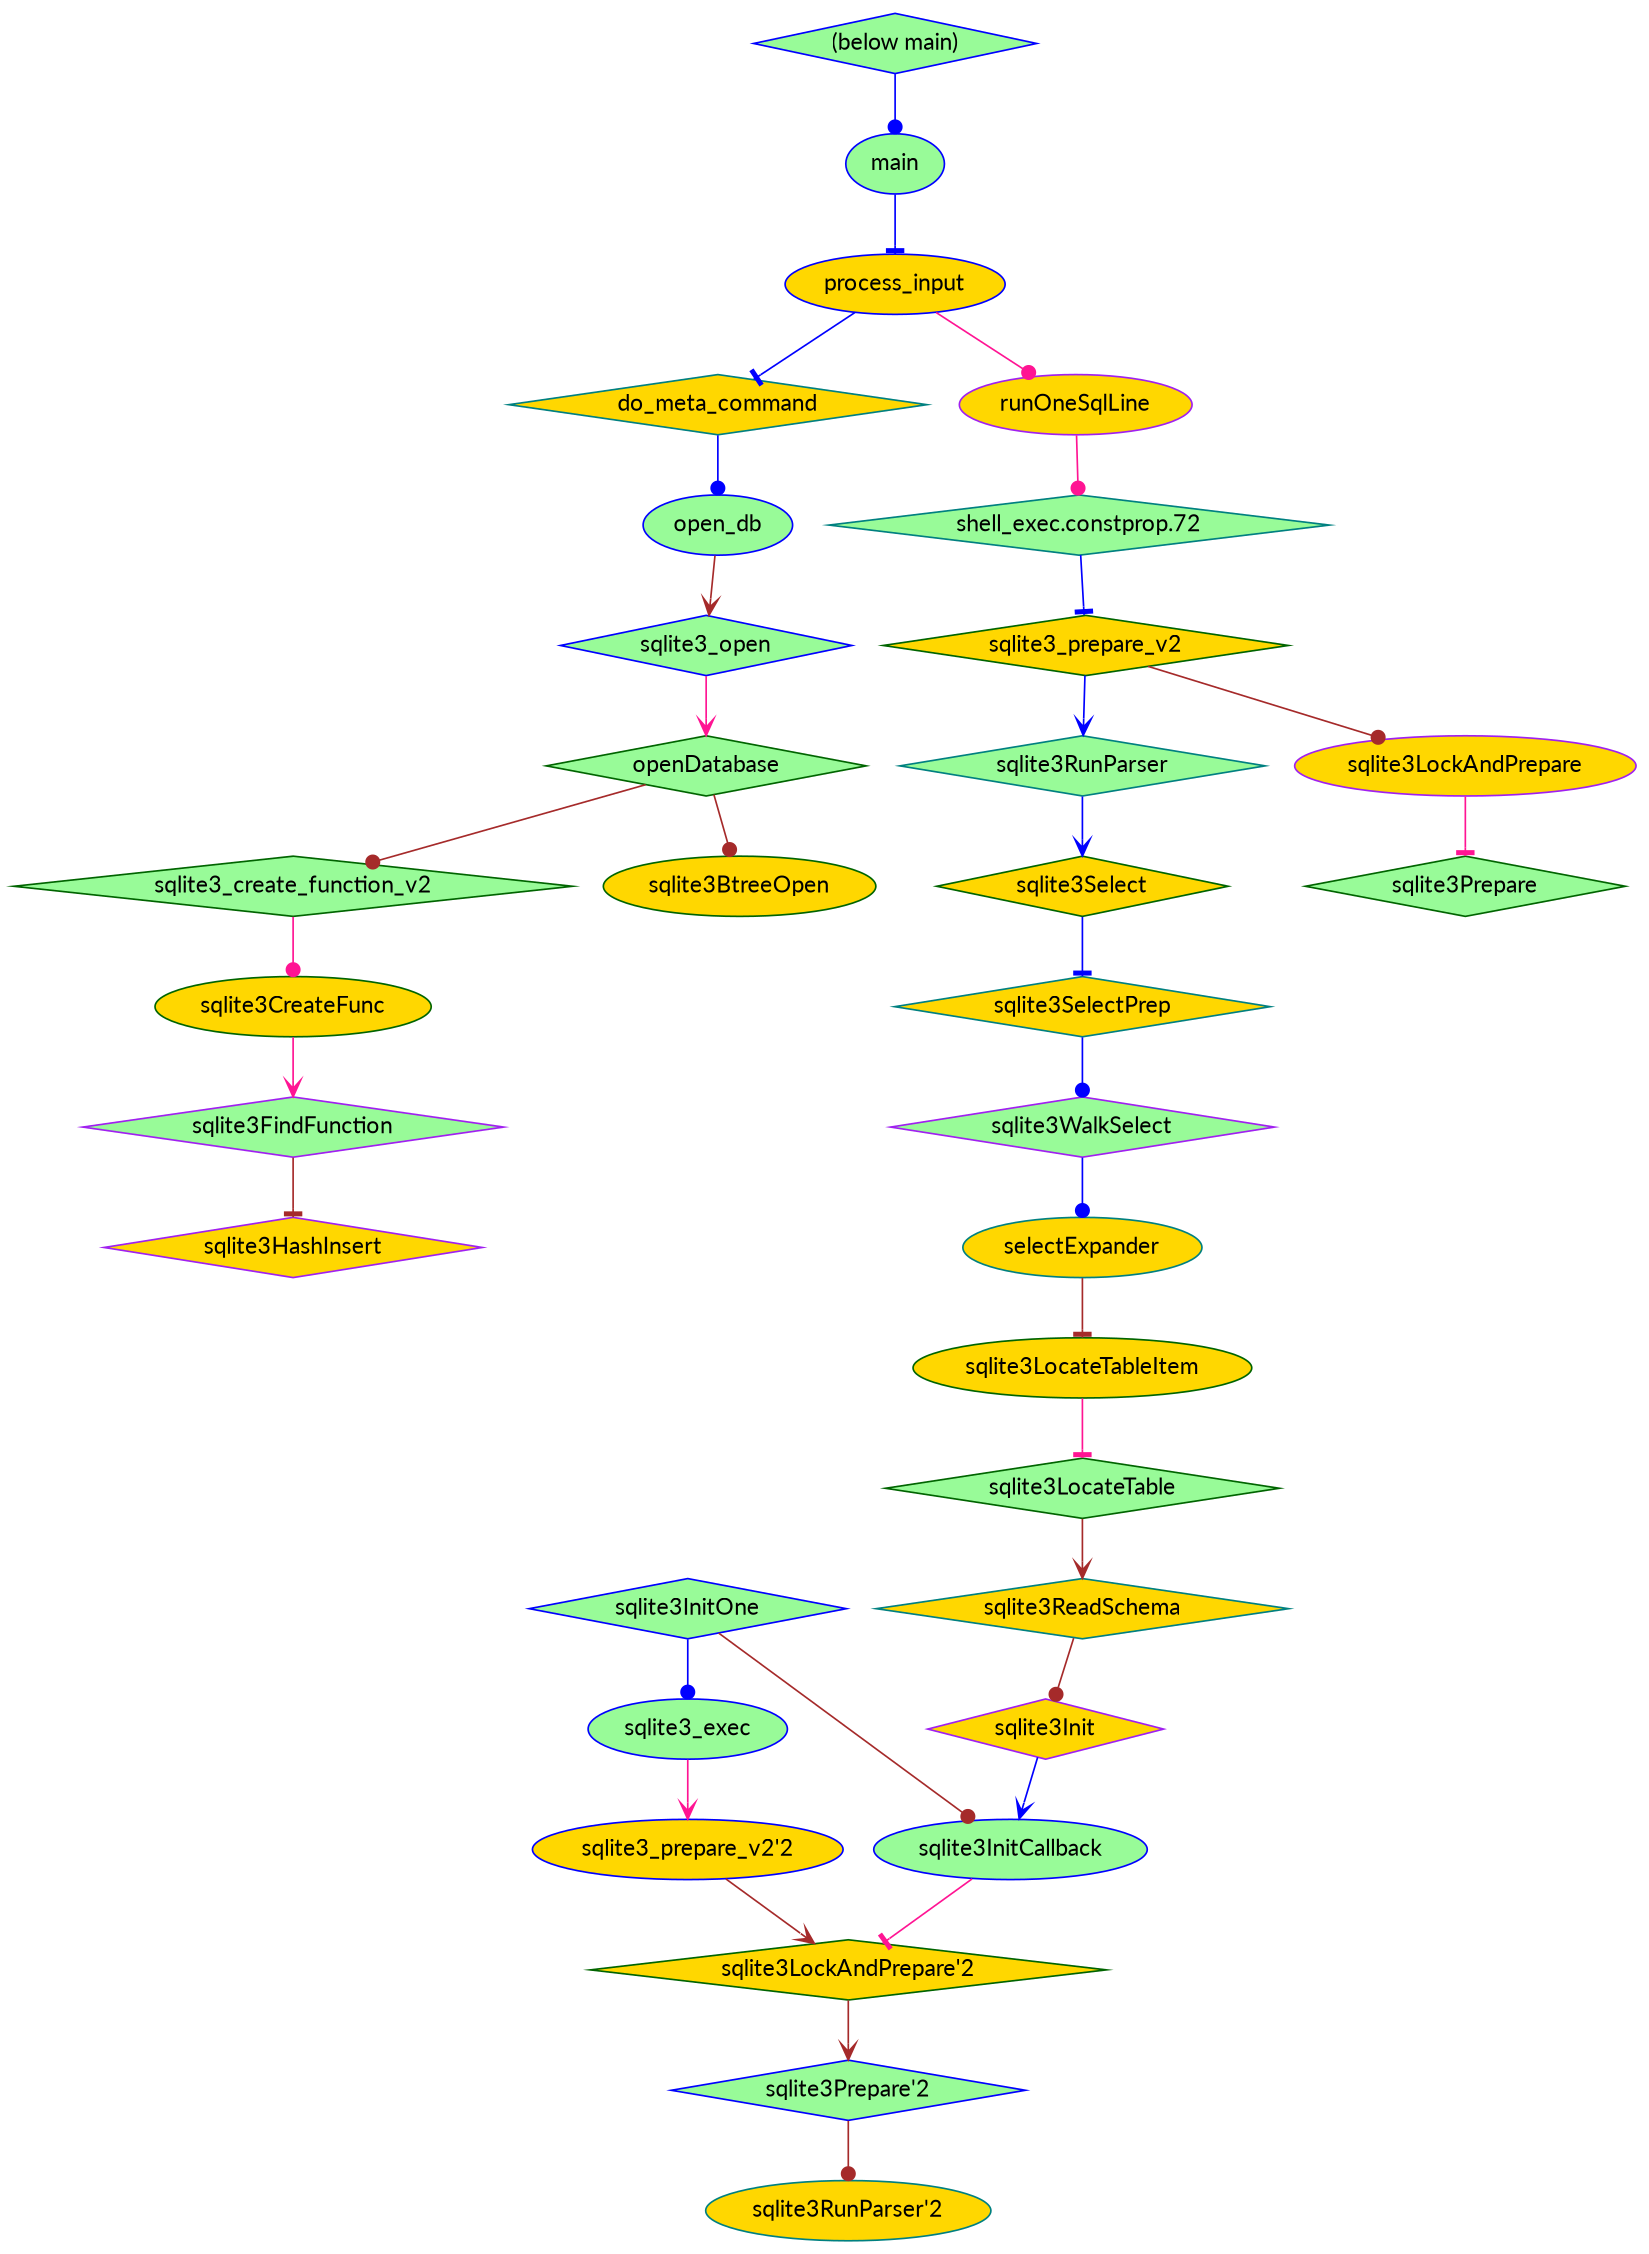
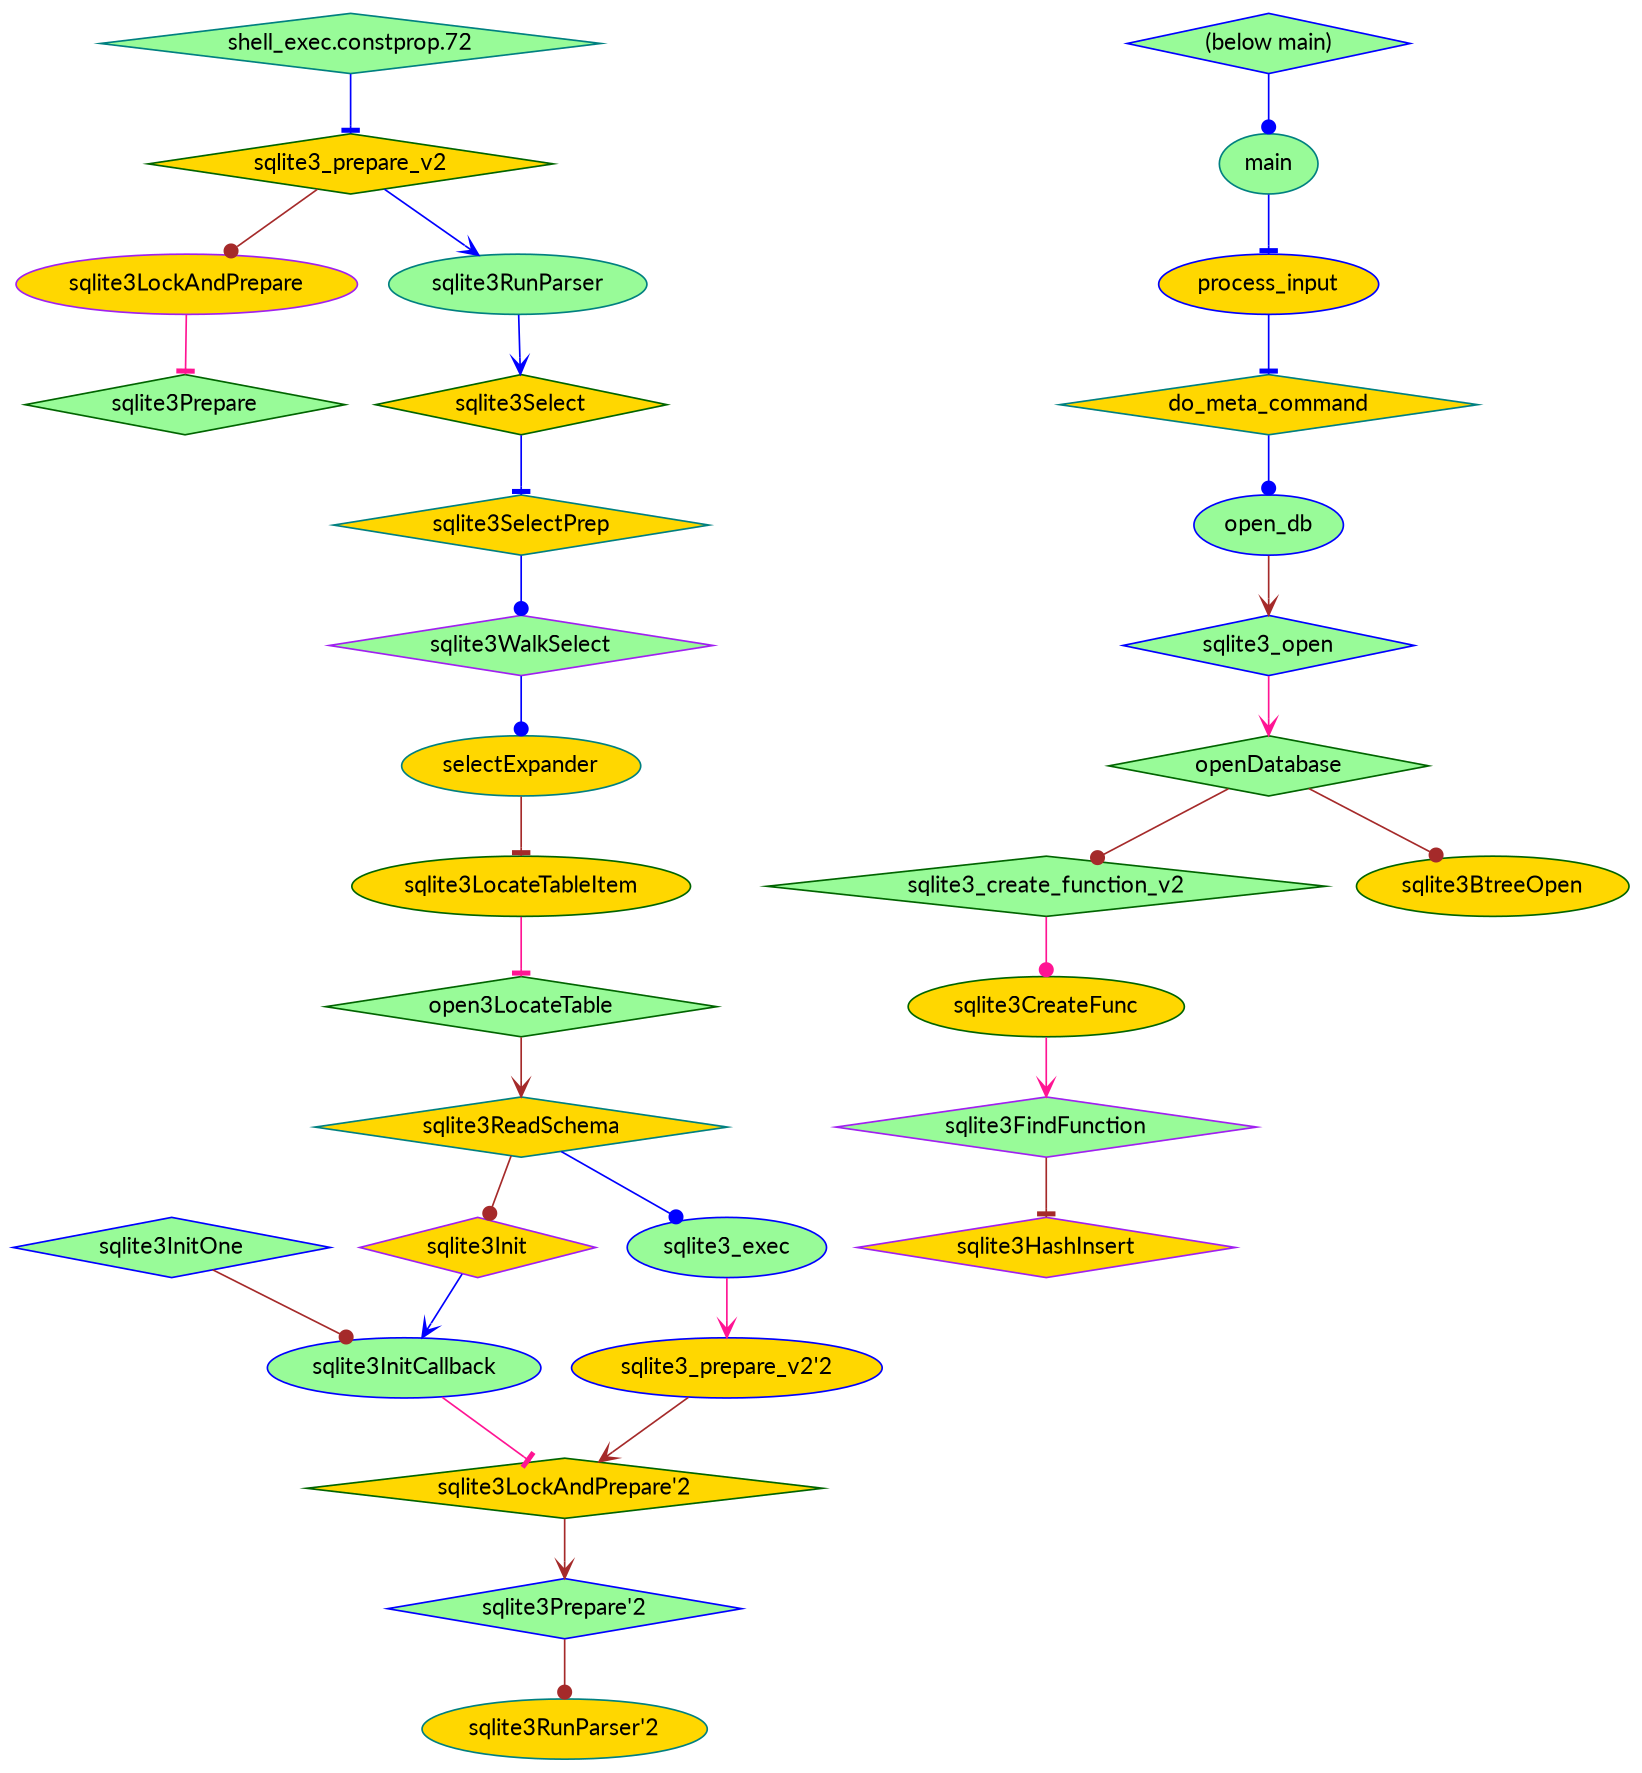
node "main": color blue -> teal
node "runOneSqlLine": removed
node "sqlite3RunParser": shape diamond -> ellipse
node "sqlite3LocateTable": label "sqlite3LocateTable" -> "open3LocateTable"
edge "sqlite3InitOne" -> "sqlite3_exec": now "sqlite3ReadSchema" -> "sqlite3_exec"
